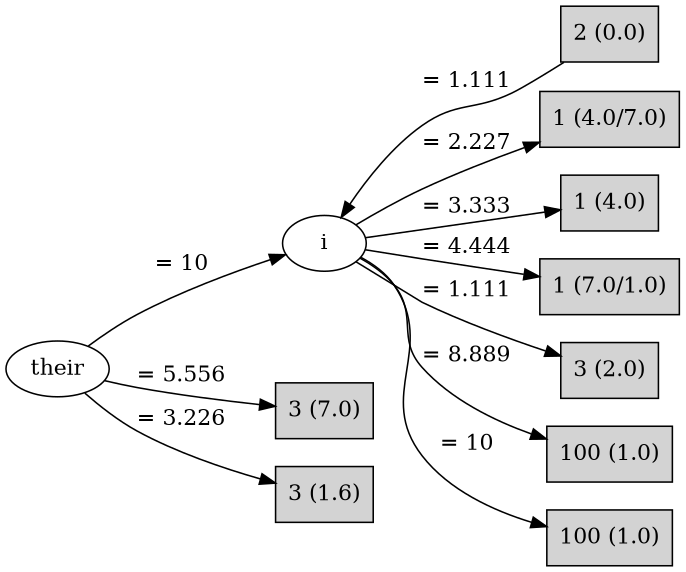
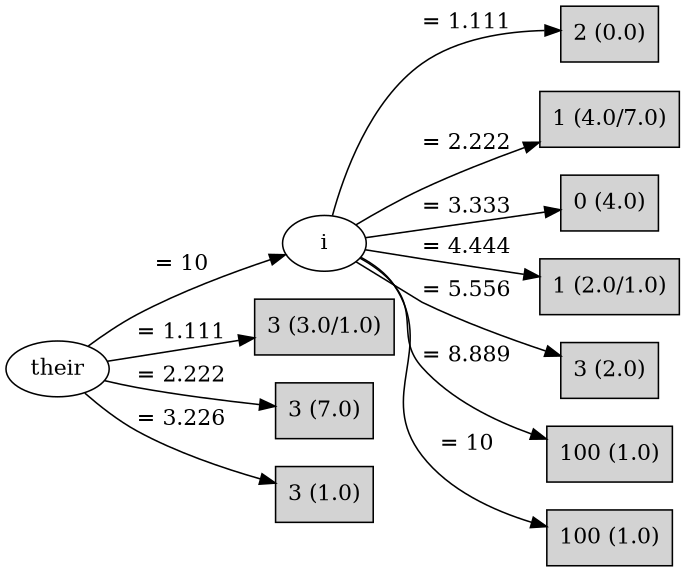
edge "2 (0.0)" -> "i": reversed
edge "i" -> "1 (4.0/7.0)": label "= 2.227" -> "= 2.222"
node "1 (4.0)": label "1 (4.0)" -> "0 (4.0)"
node "1 (7.0/1.0)": label "1 (7.0/1.0)" -> "1 (2.0/1.0)"
edge "i" -> "3 (2.0)": label "= 1.111" -> "= 5.556"
node "3 (3.0/1.0)": added
edge "their" -> "3 (7.0)": label "= 5.556" -> "= 2.222"
node "3 (1.6)": label "3 (1.6)" -> "3 (1.0)"
